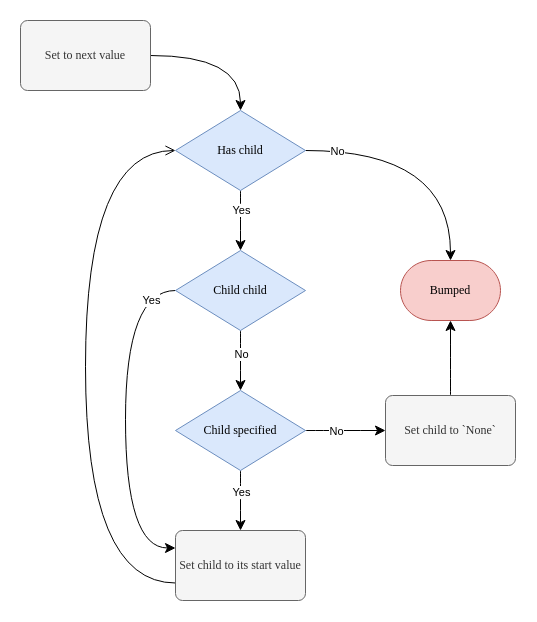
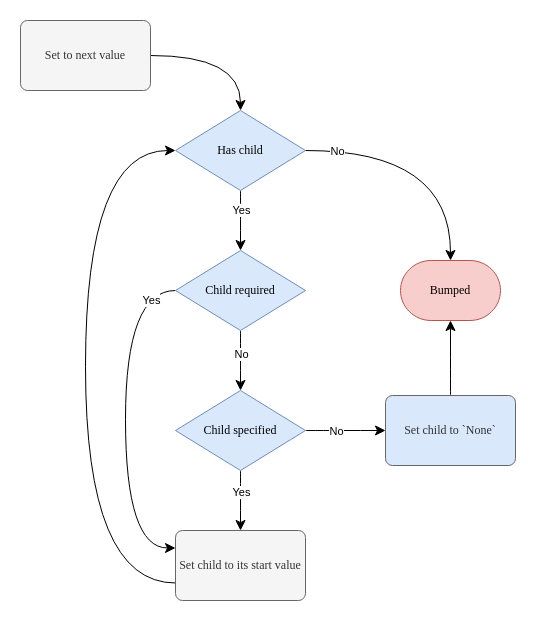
edge "Set child to its start value" -> "Has child": arrowhead open -> classic
node "Child child": label "Child child" -> "Child required"
node "Set child to `None`": fillcolor #f5f5f5 -> #dae8fc
